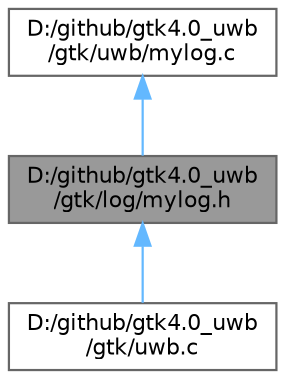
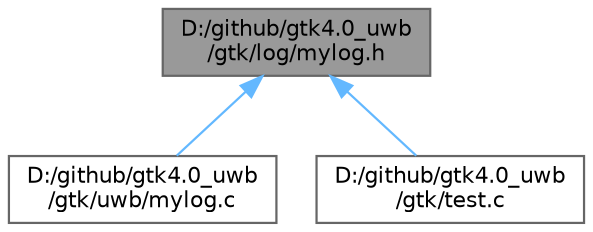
edge "D:/github/gtk4.0_uwb /gtk/log/mylog.h" -> "D:/github/gtk4.0_uwb /gtk/uwb/mylog.c": reversed
node "D:/github/gtk4.0_uwb /gtk/uwb.c": label "D:/github/gtk4.0_uwb /gtk/uwb.c" -> "D:/github/gtk4.0_uwb /gtk/test.c"
